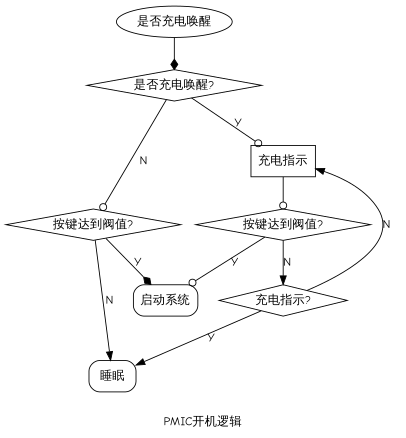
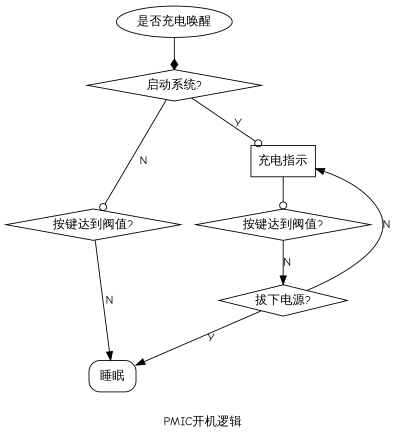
node "是否充电唤醒?": label "是否充电唤醒?" -> "启动系统?"
node "启动系统": removed
node "充电指示?": label "充电指示?" -> "拔下电源?"
